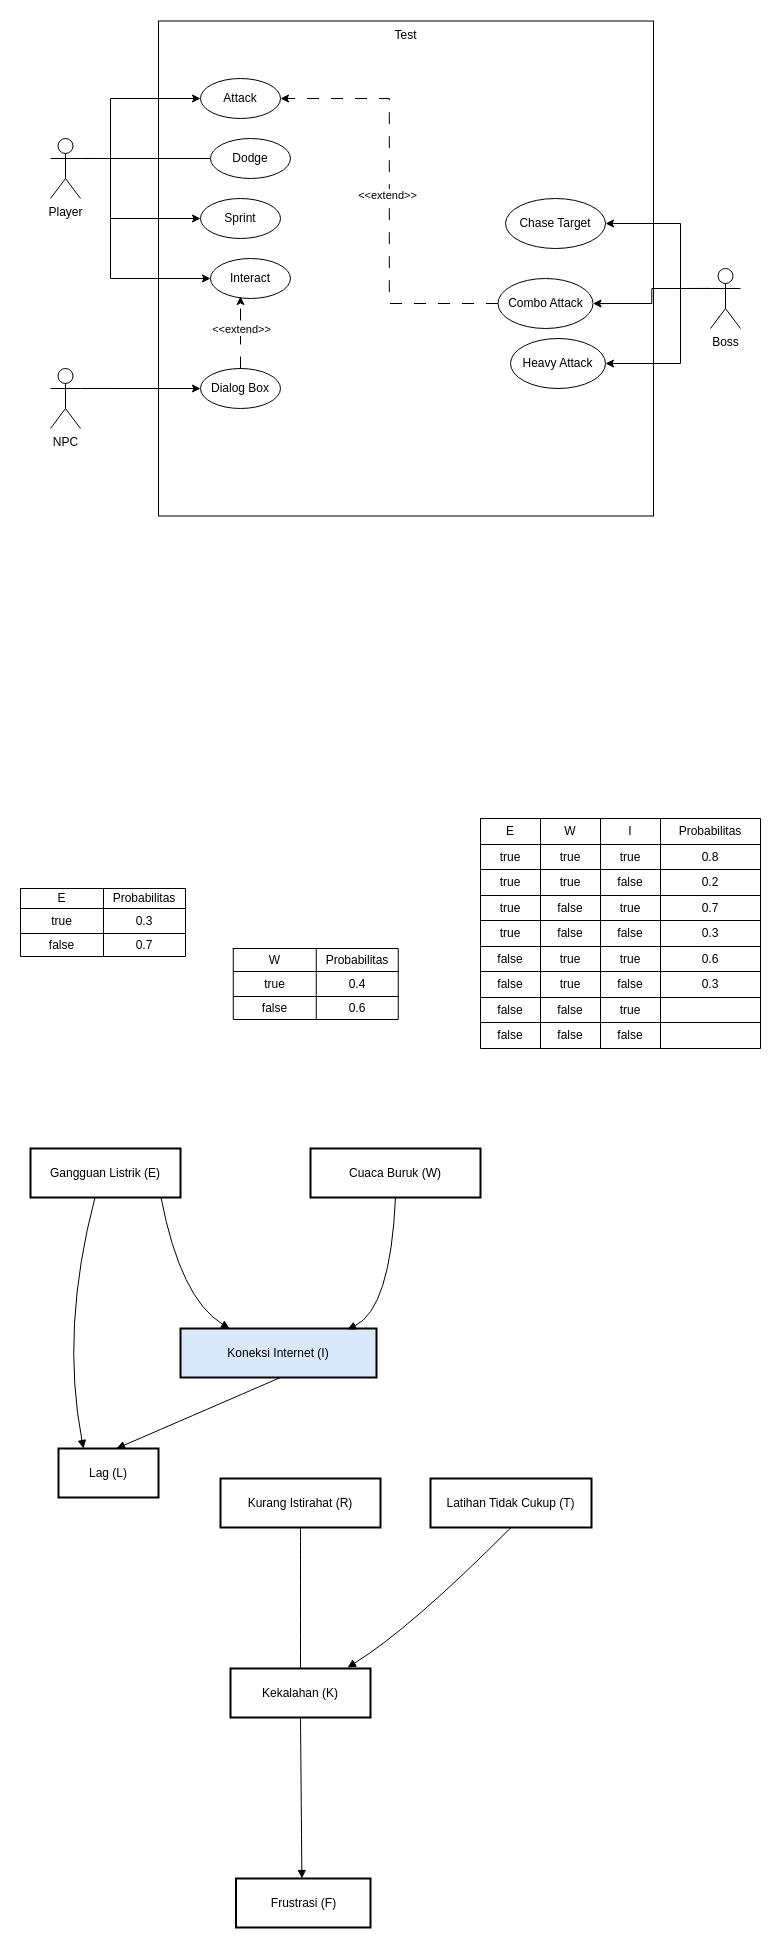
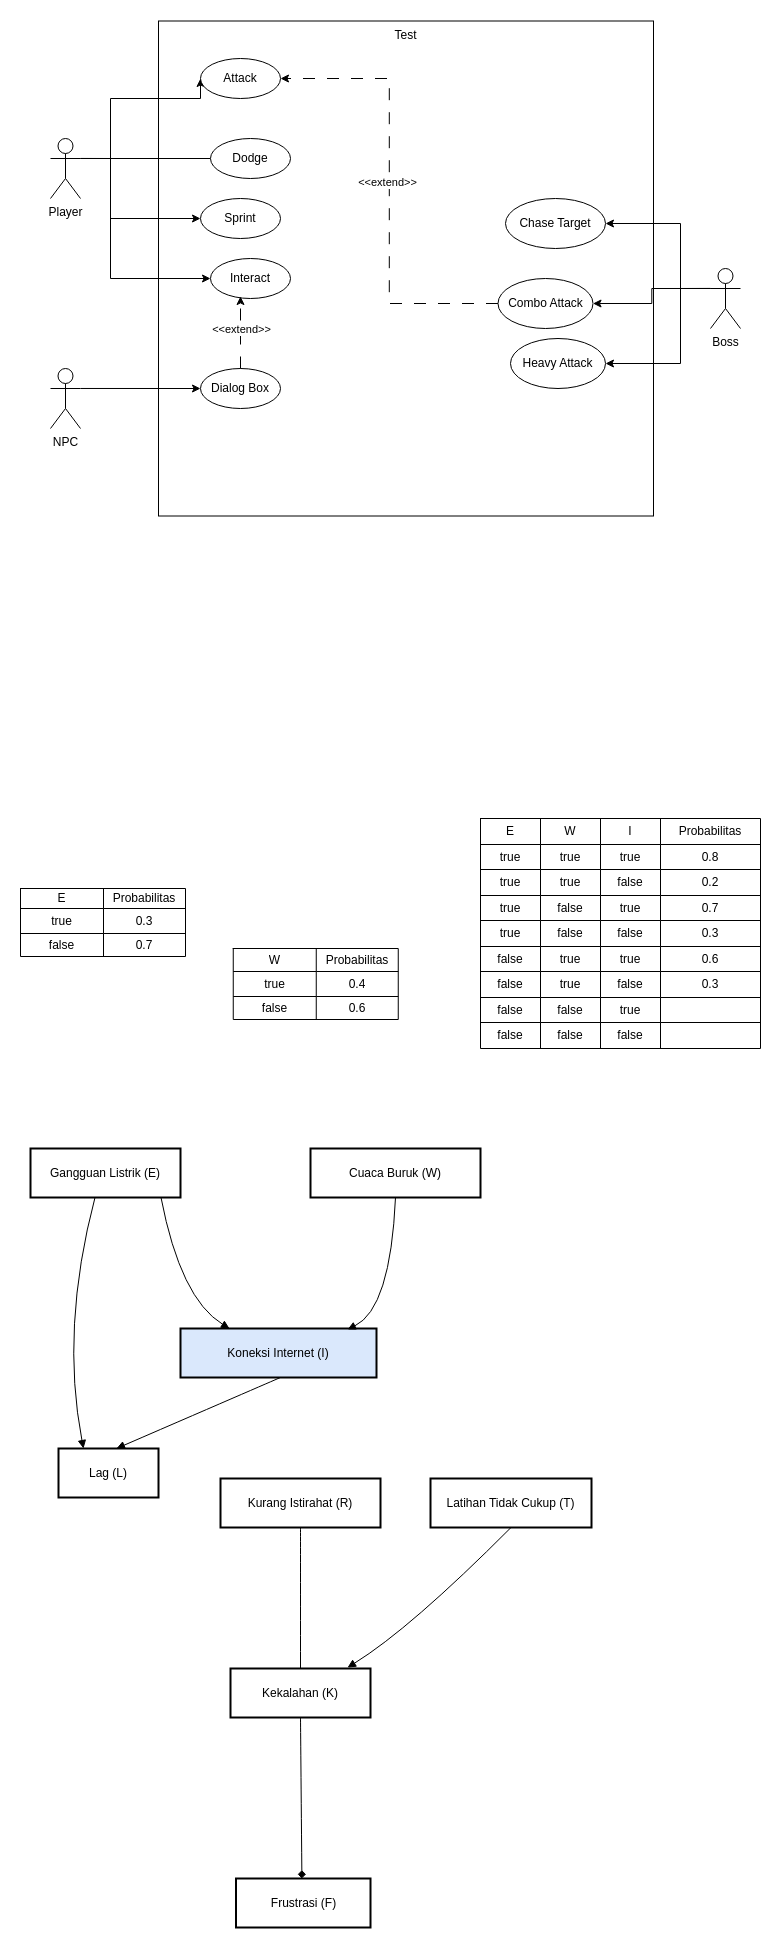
node "Attack": moved (241, 99) -> (241, 79)
edge "Kekalahan (K)" -> "Frustrasi (F)": arrowhead block -> diamond
